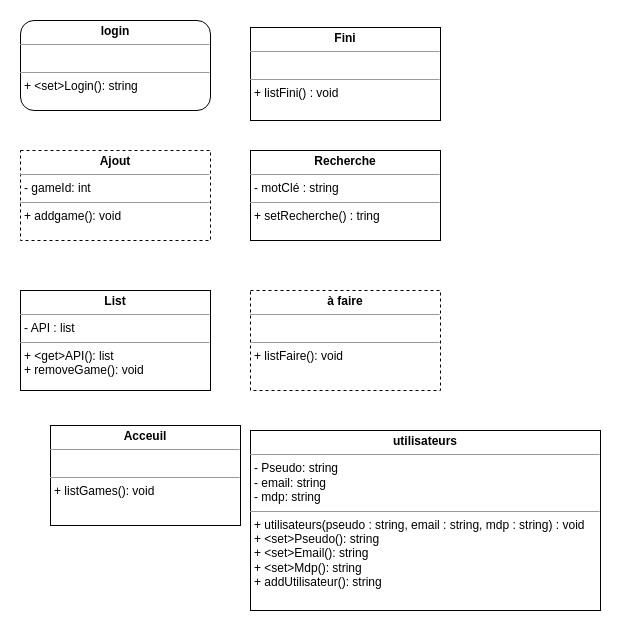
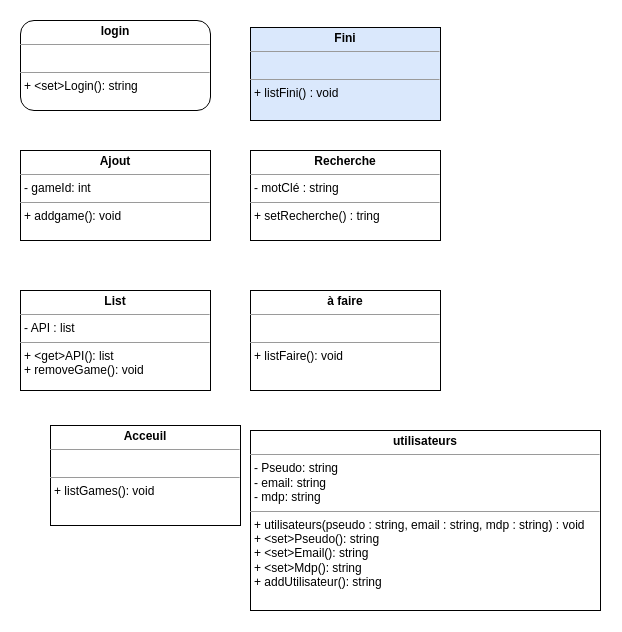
node "Fini + listFini() : void": fillcolor #ffffff -> #dae8fc
node "Ajout - gameId: int + addgame(): void": style dashed -> solid
node "à faire + listFaire(): void": style dashed -> solid
